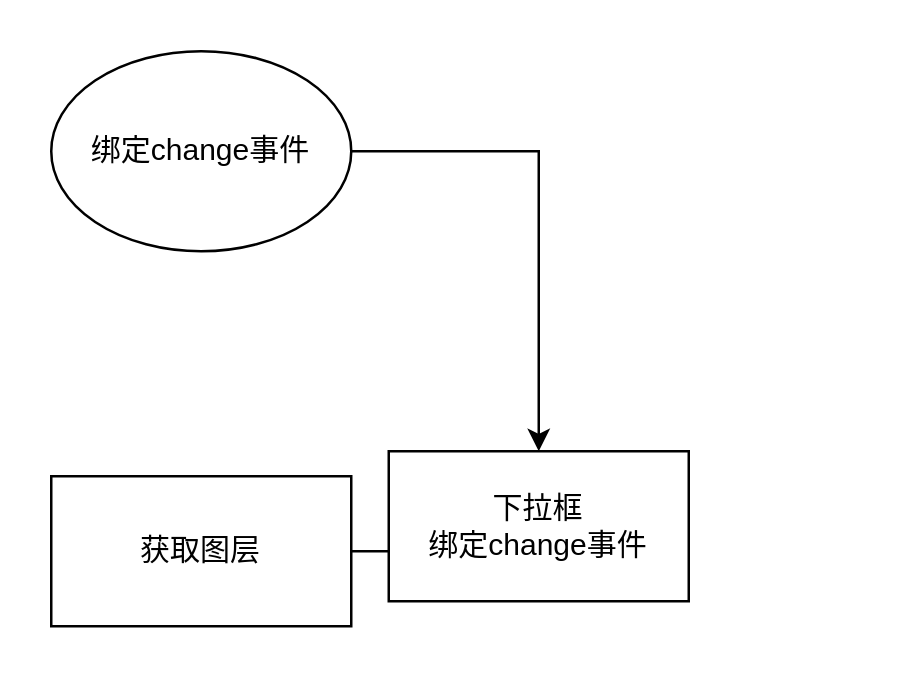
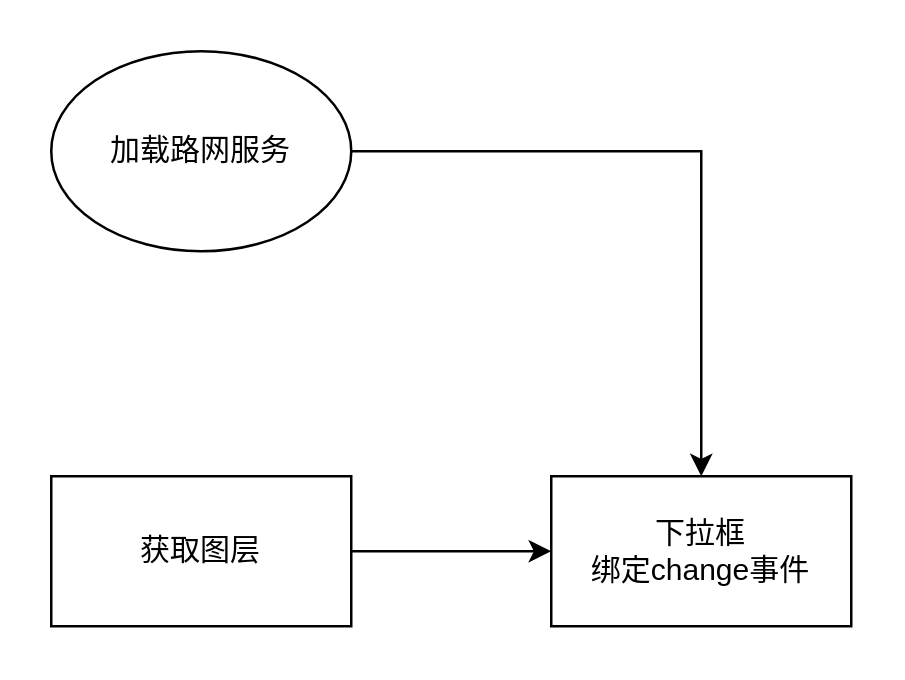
node "绑定change事件": label "绑定change事件" -> "加载路网服务"
node "下拉框 绑定change事件": moved (539, 526) -> (701, 551)
